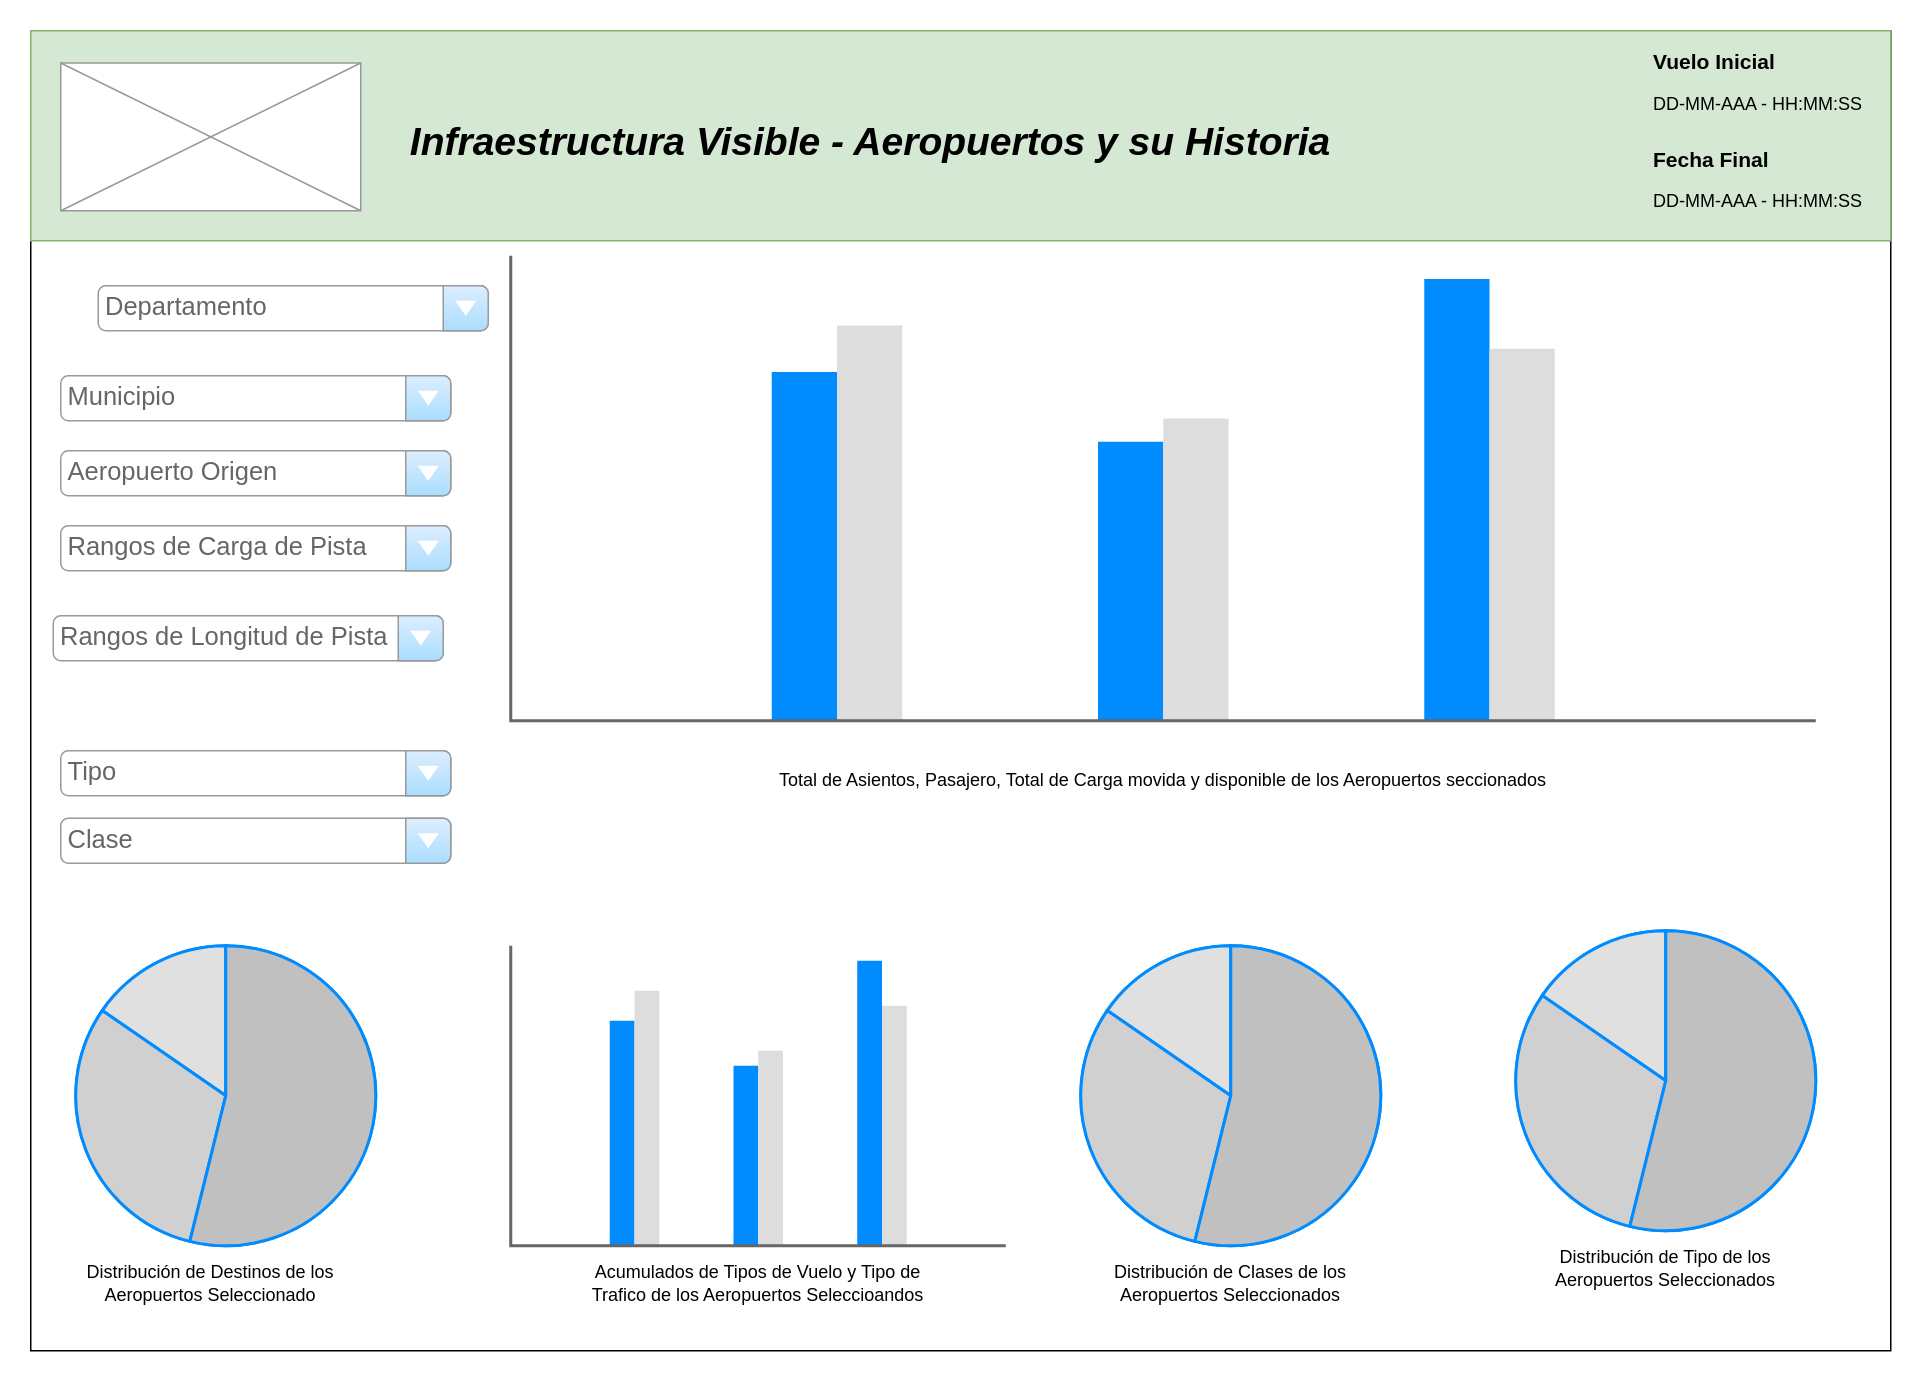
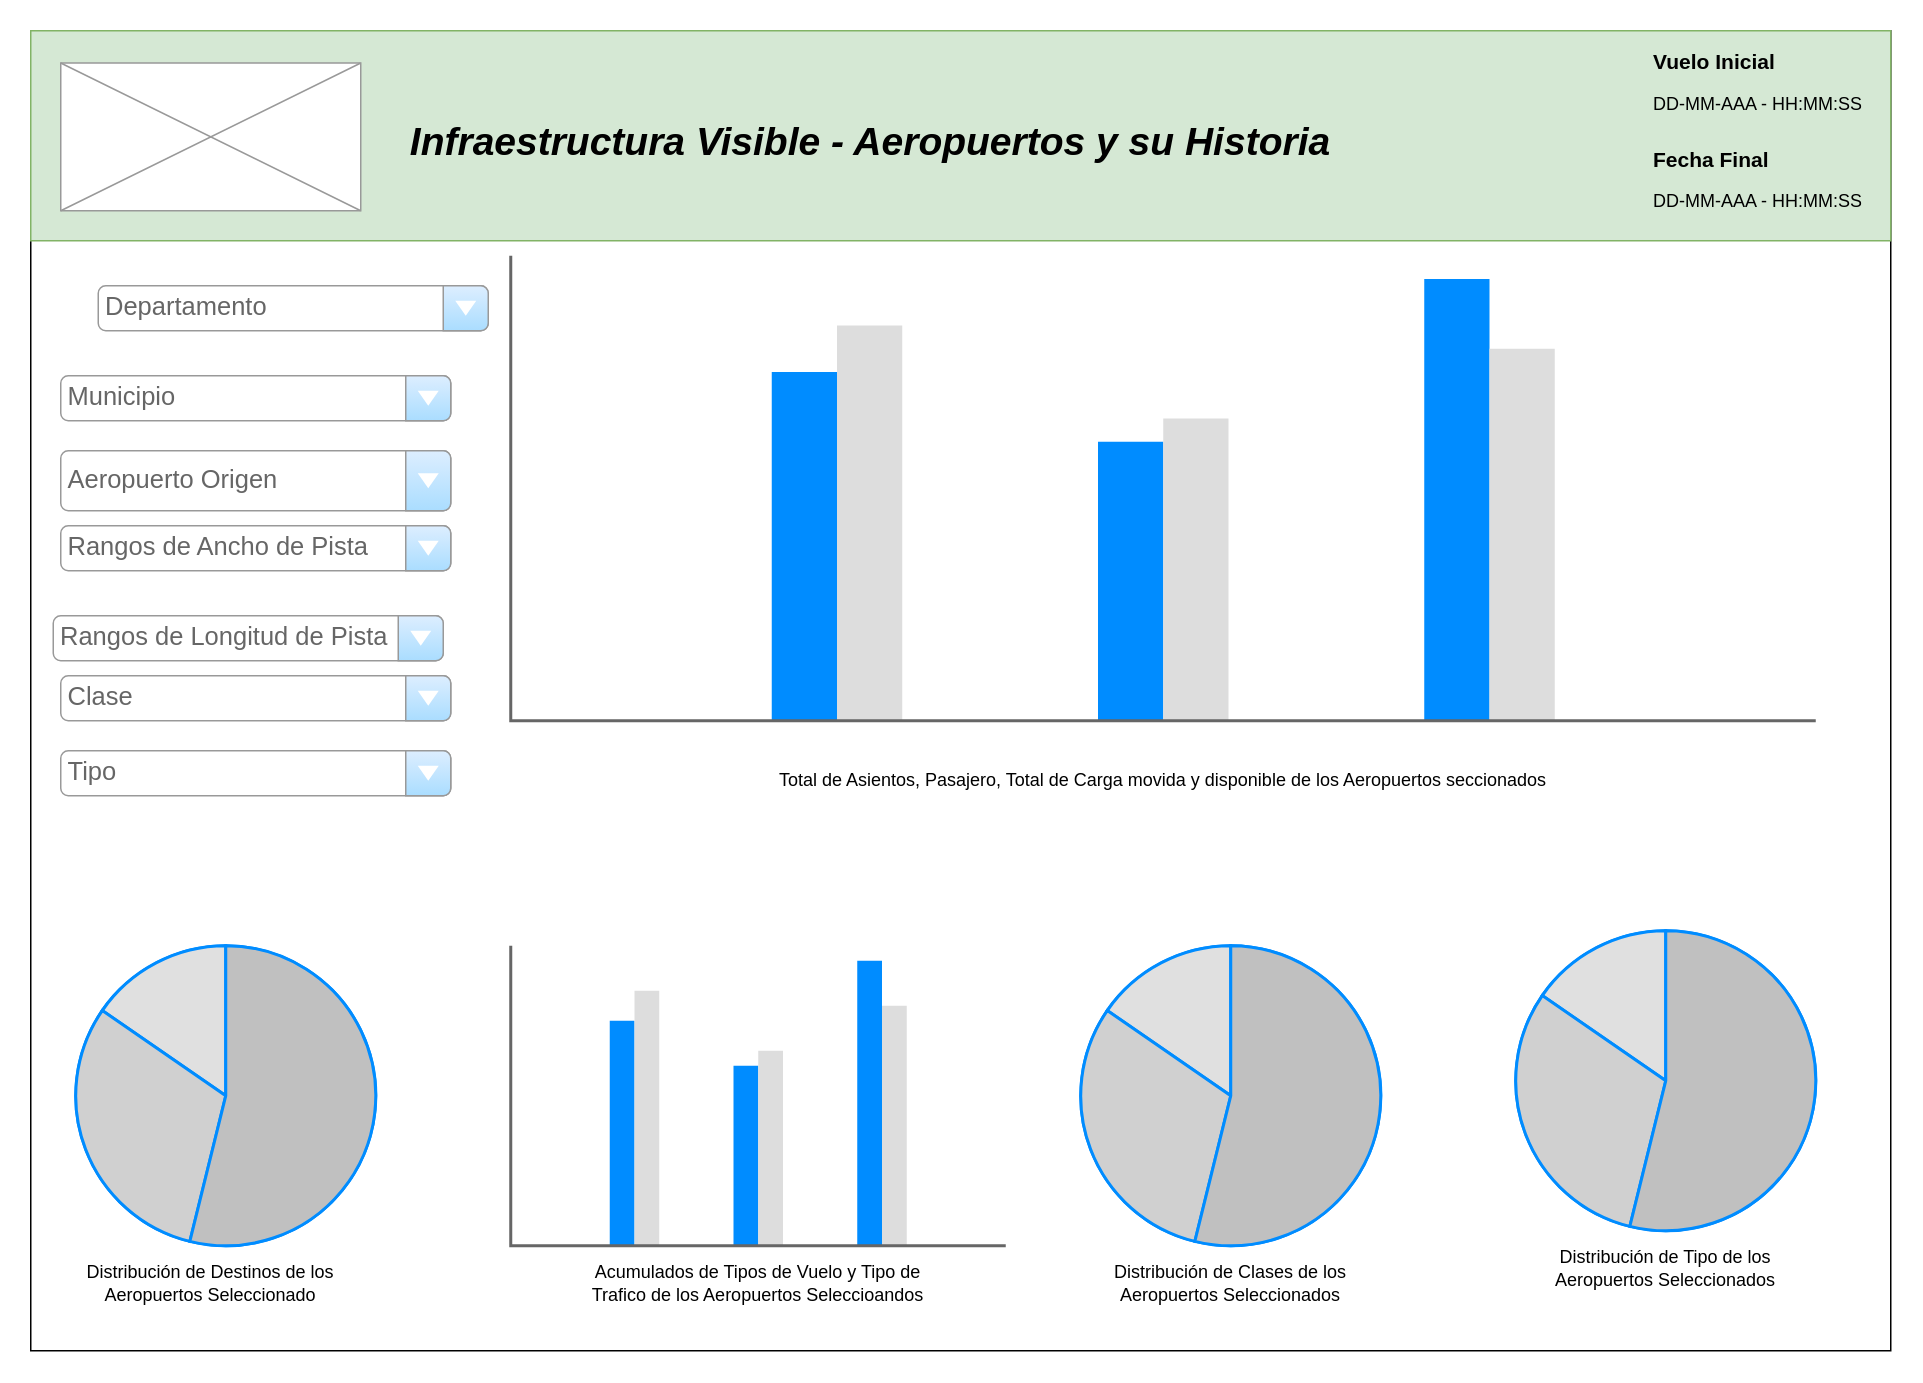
node "Aeropuerto Origen": size 390x45 -> 390x60
node "Rangos de Carga de Pista": label "Rangos de Carga de Pista" -> "Rangos de Ancho de Pista"
node "Clase": moved (256, 841) -> (256, 698)
